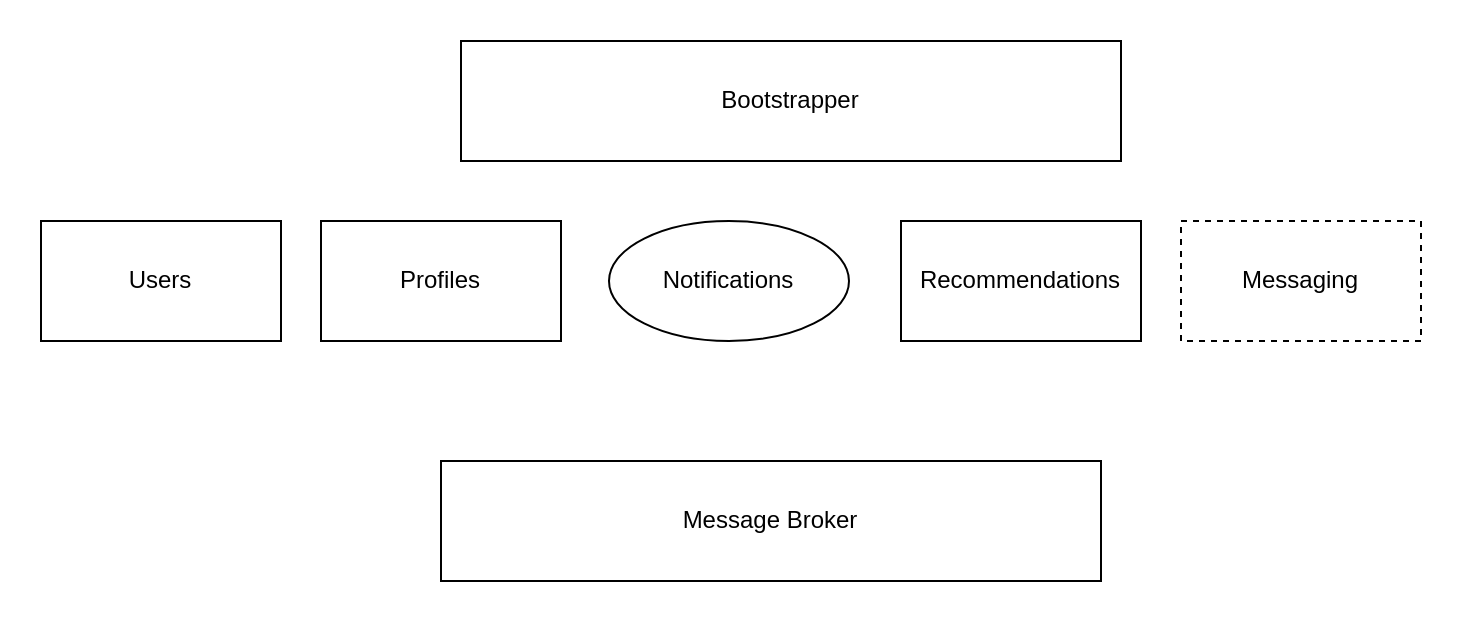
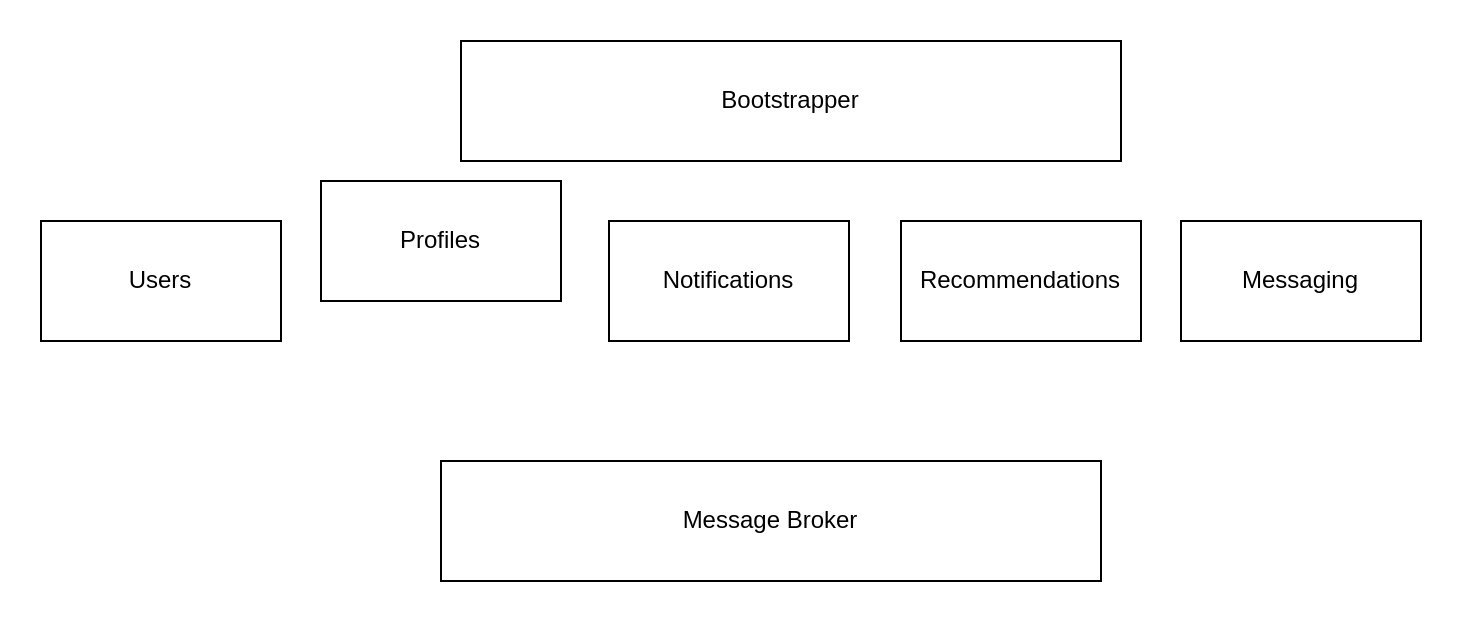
node "Profiles": moved (441, 281) -> (441, 241)
node "Notifications": shape ellipse -> rectangle
node "Messaging": style dashed -> solid
